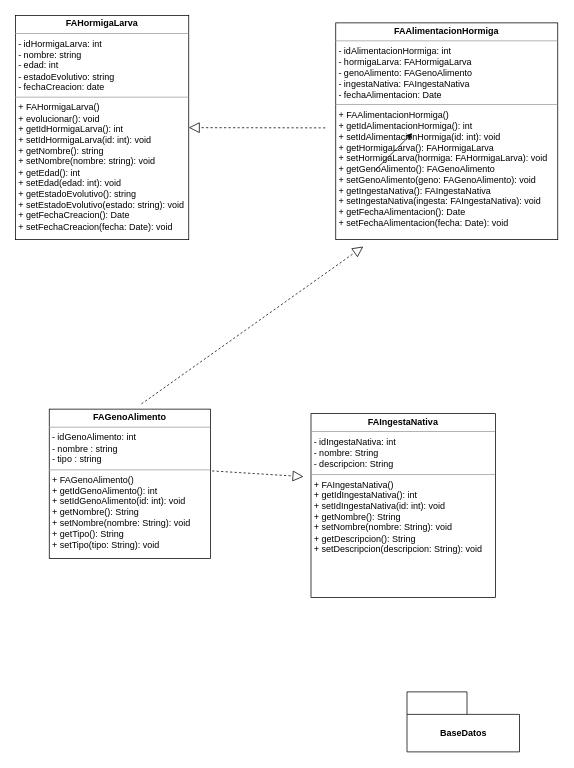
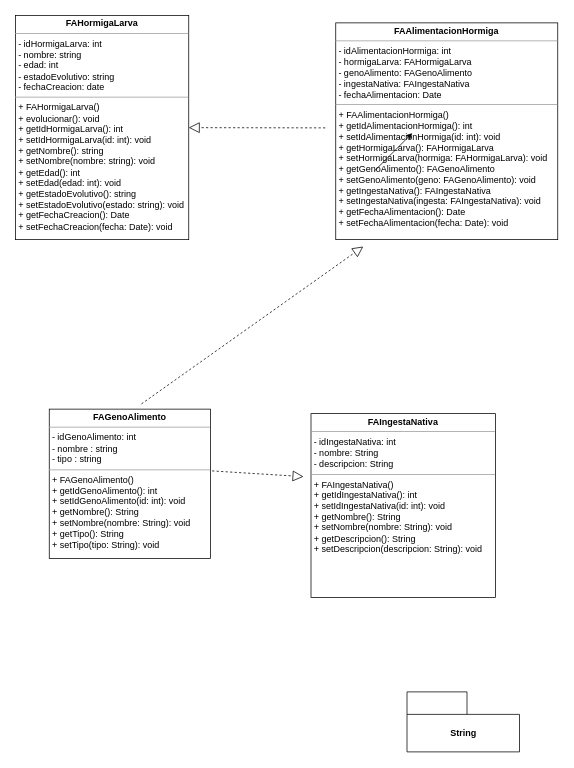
node "BaseDatos": label "BaseDatos" -> "String"
